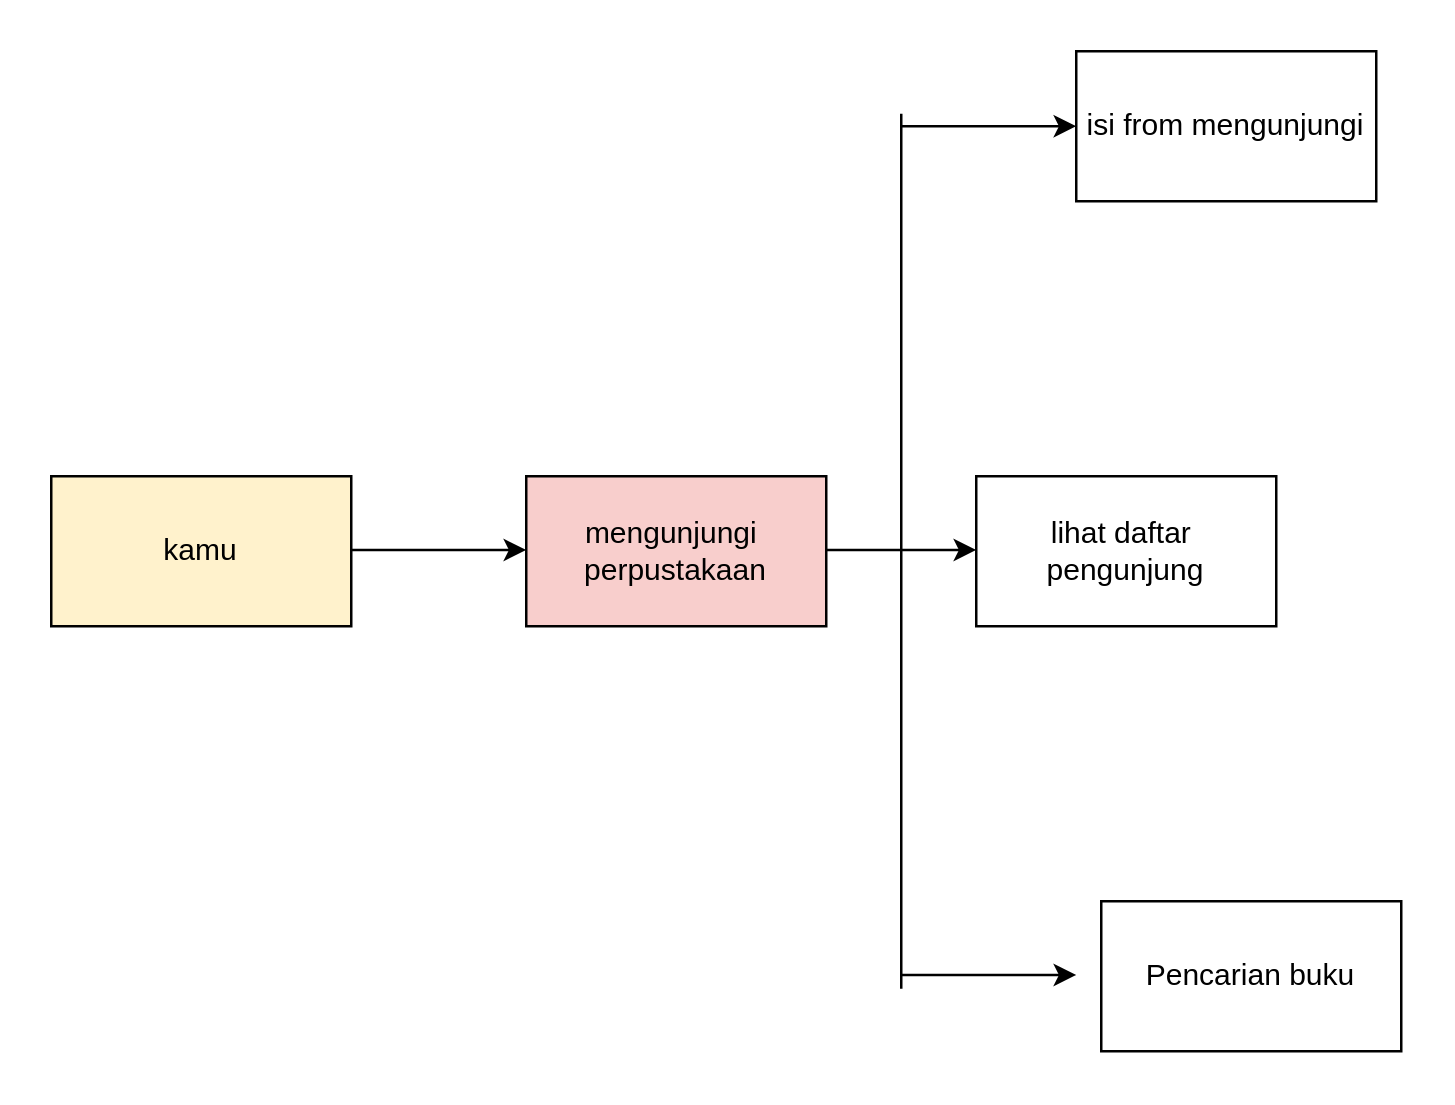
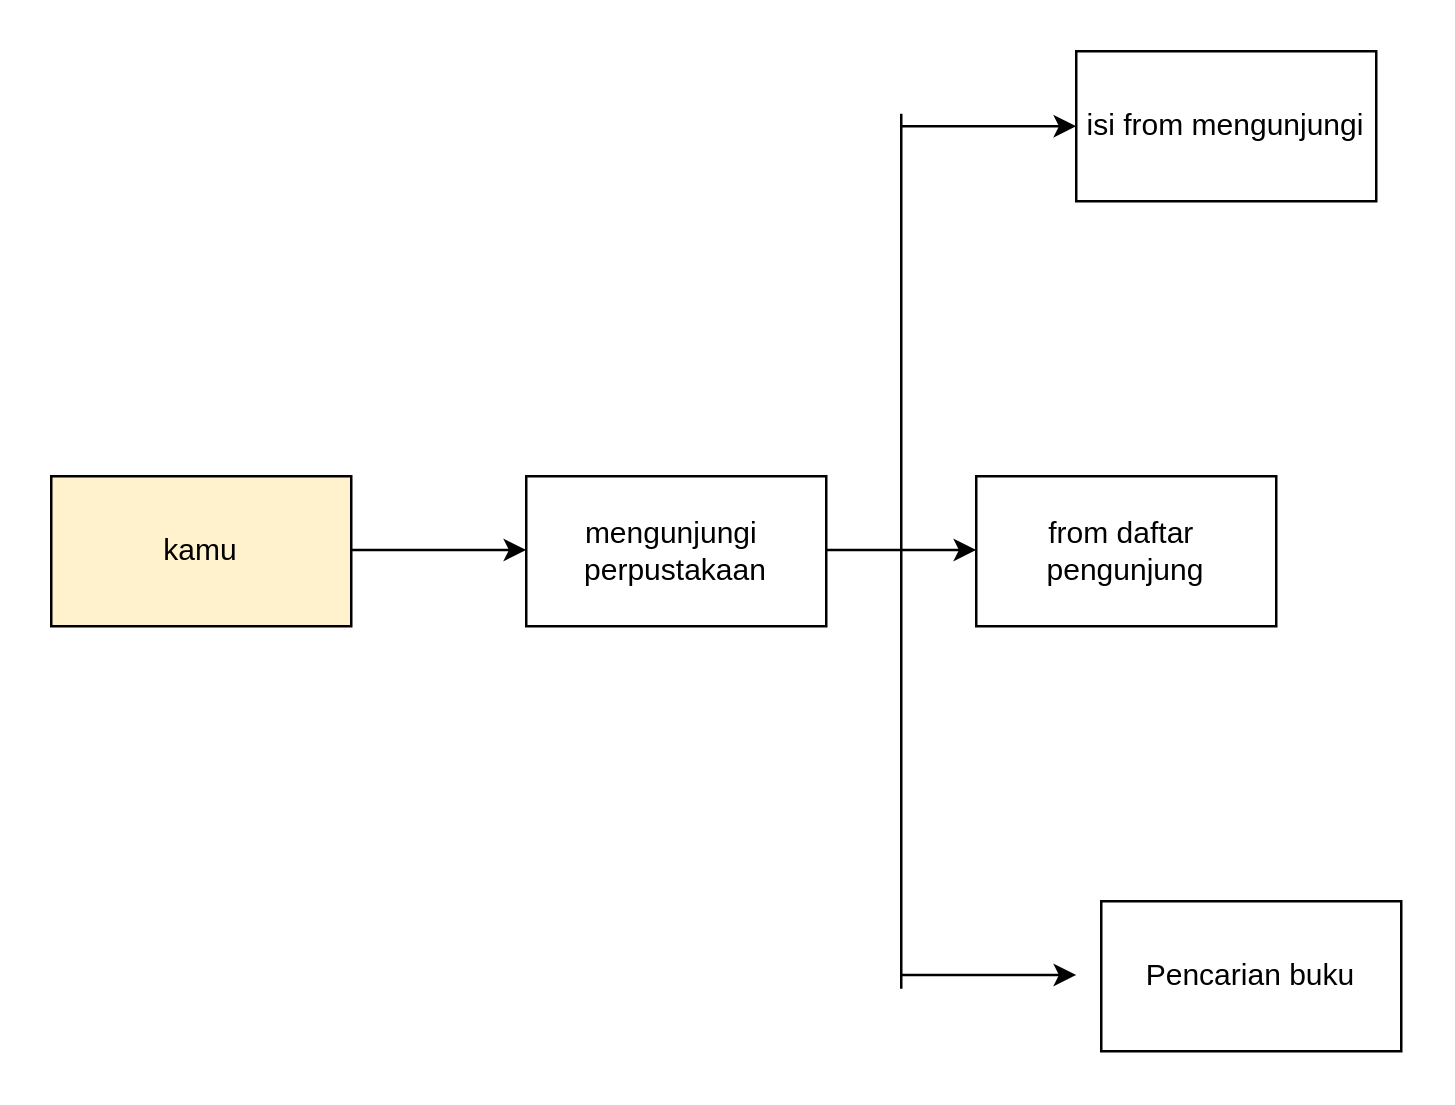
node "mengunjungi perpustakaan": fillcolor #f8cecc -> #ffffff
node "lihat daftar pengunjung": label "lihat daftar pengunjung" -> "from daftar pengunjung"
